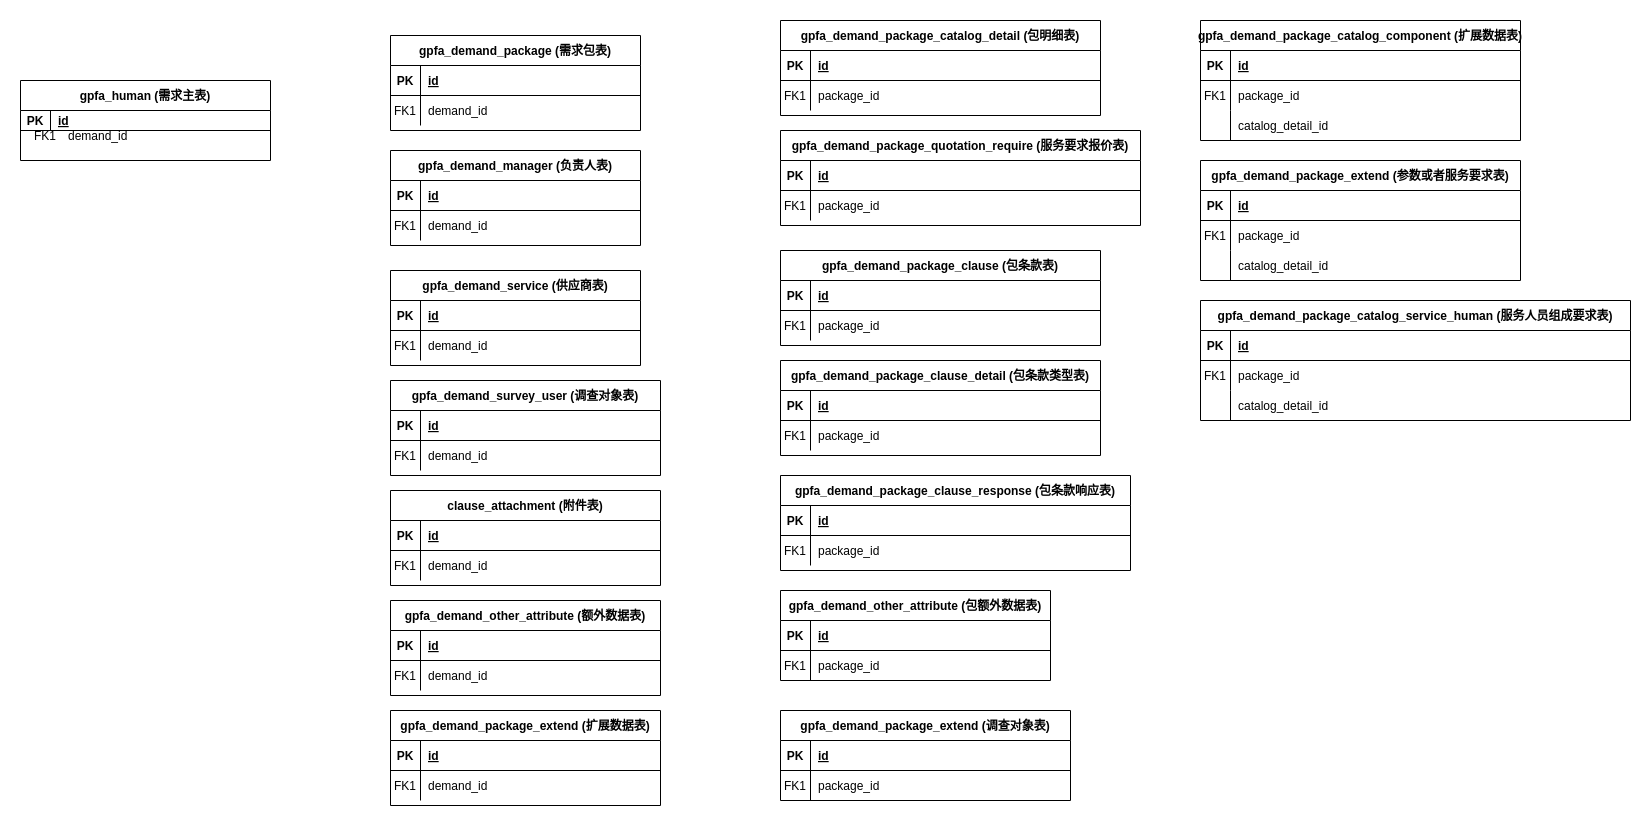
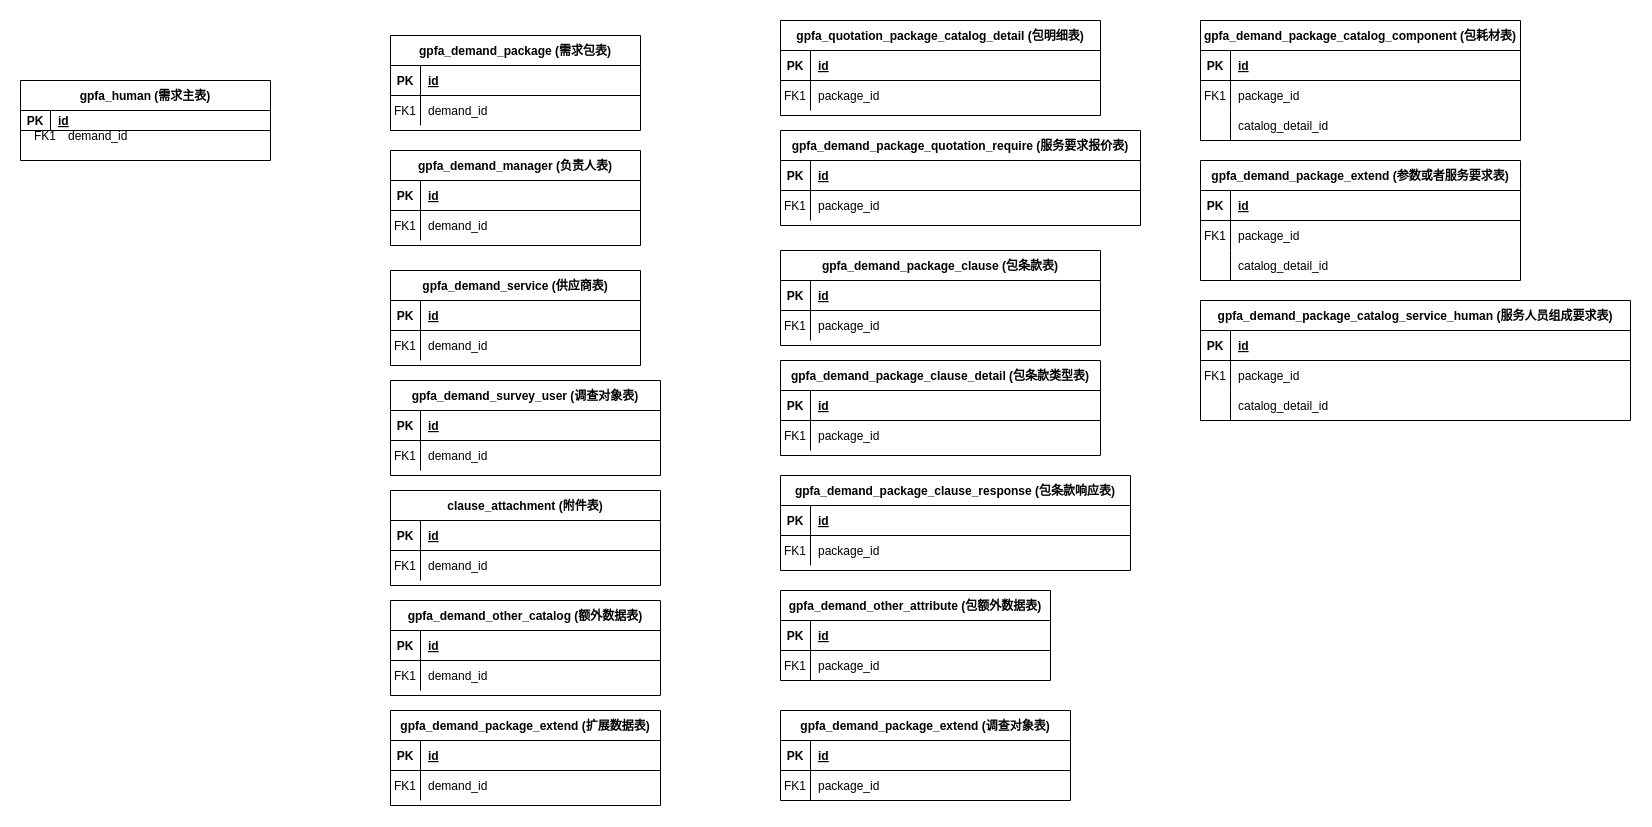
node "gpfa_demand_package_catalog_detail (包明细表)": label "gpfa_demand_package_catalog_detail (包明细表)" -> "gpfa_quotation_package_catalog_detail (包明细表)"
node "gpfa_demand_package_catalog_component (扩展数据表)": label "gpfa_demand_package_catalog_component (扩展数据表)" -> "gpfa_demand_package_catalog_component (包耗材表)"
node "gpfa_demand_other_attribute (额外数据表)": label "gpfa_demand_other_attribute (额外数据表)" -> "gpfa_demand_other_catalog (额外数据表)"
